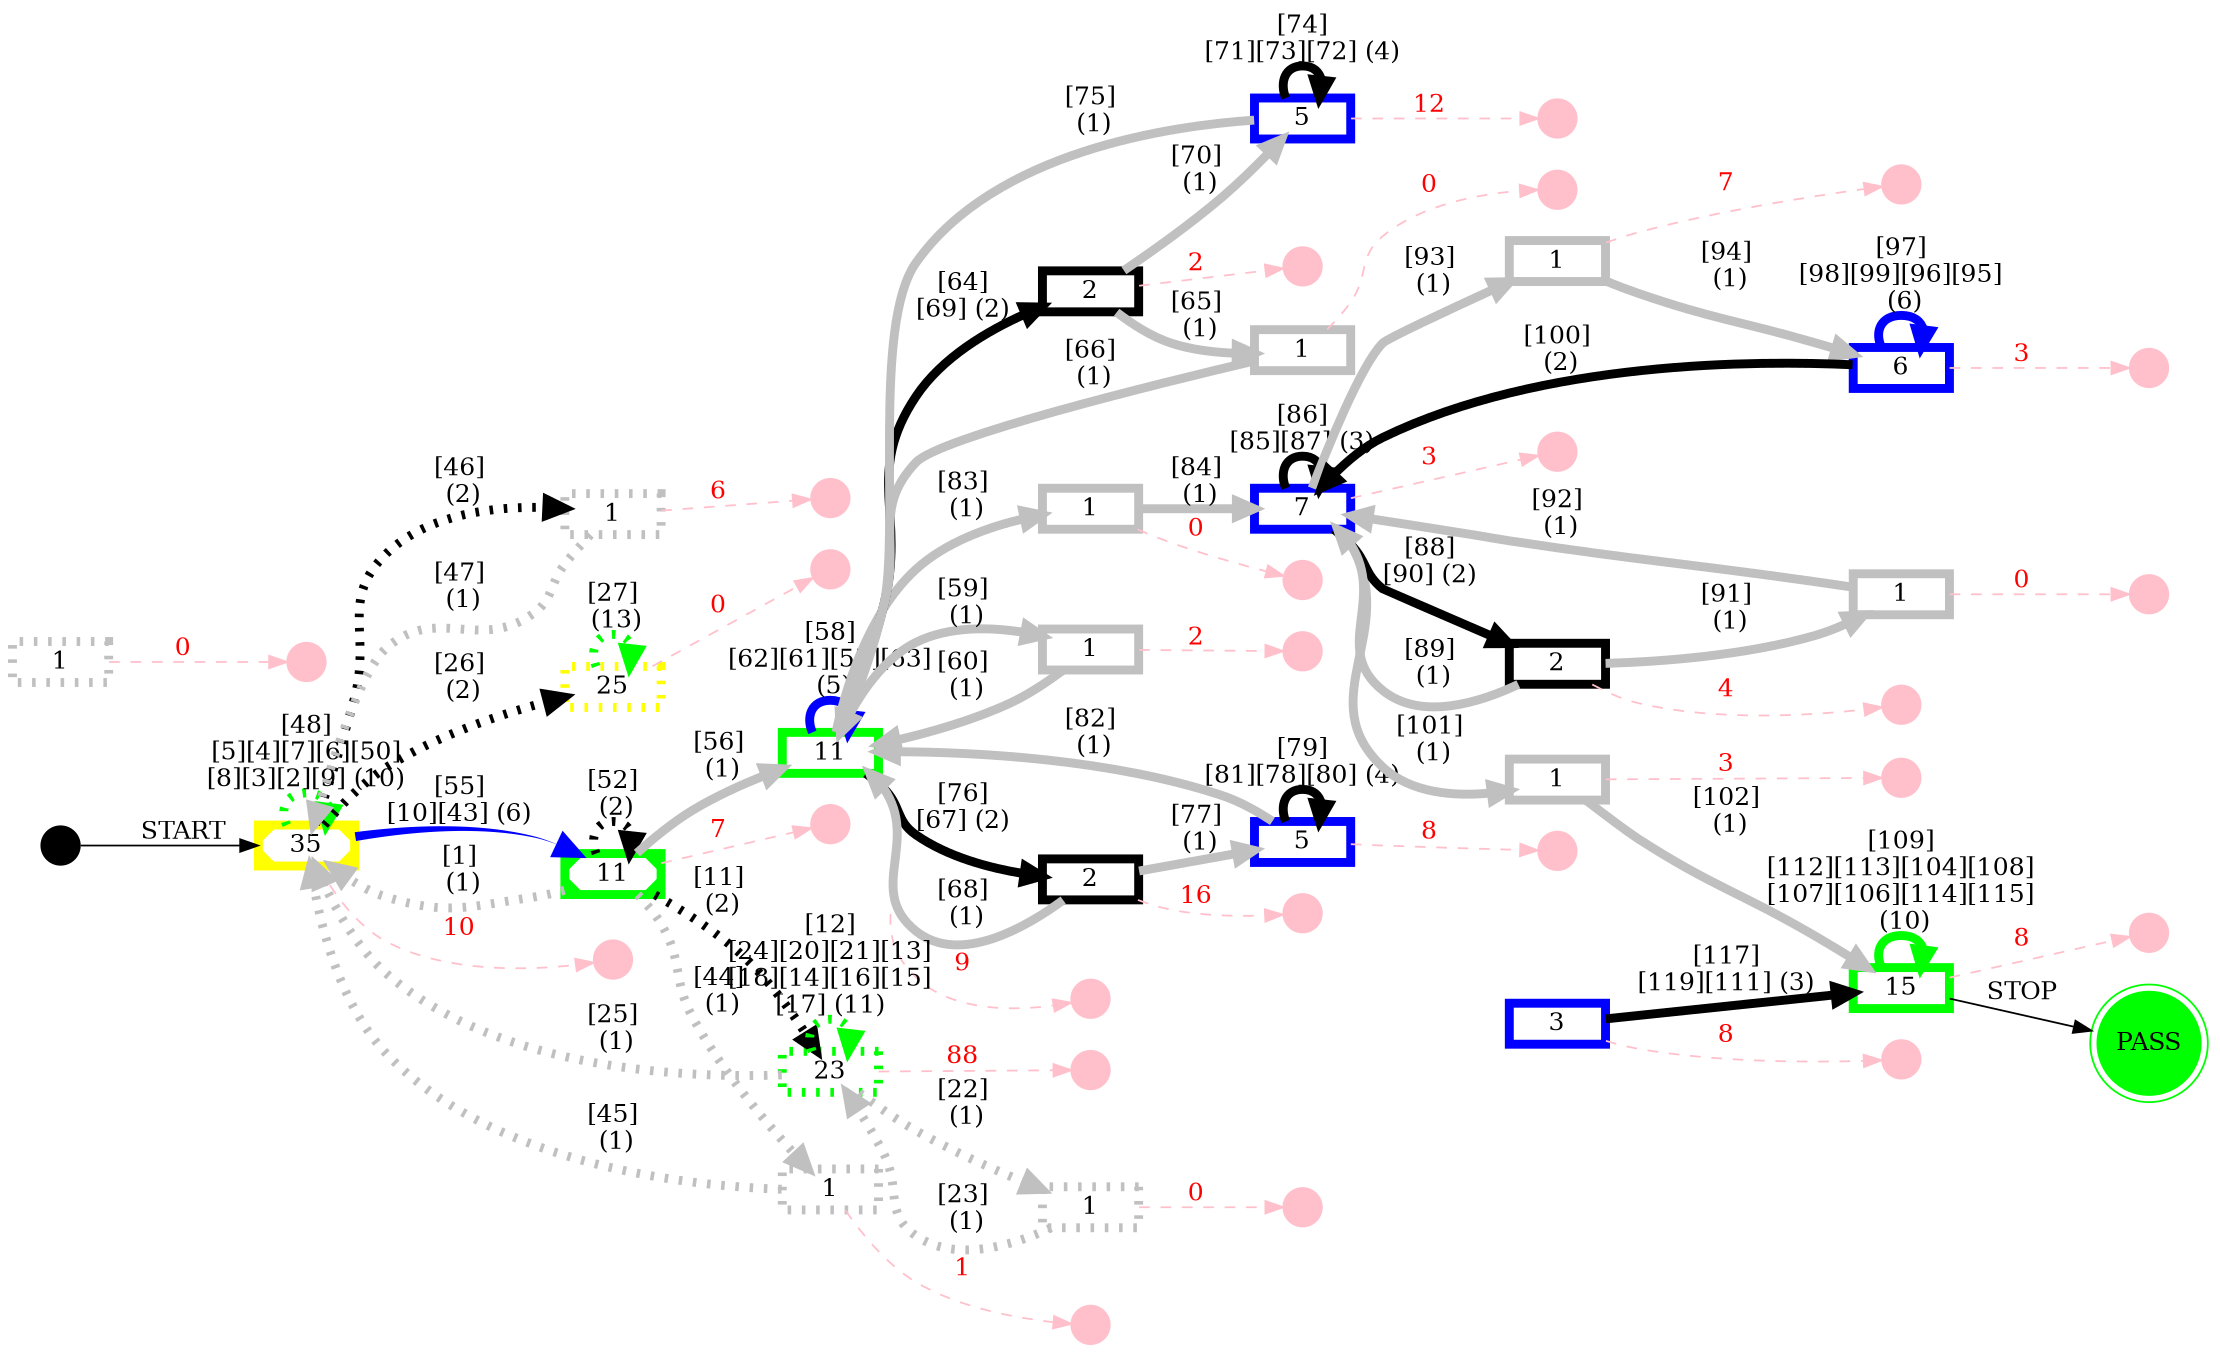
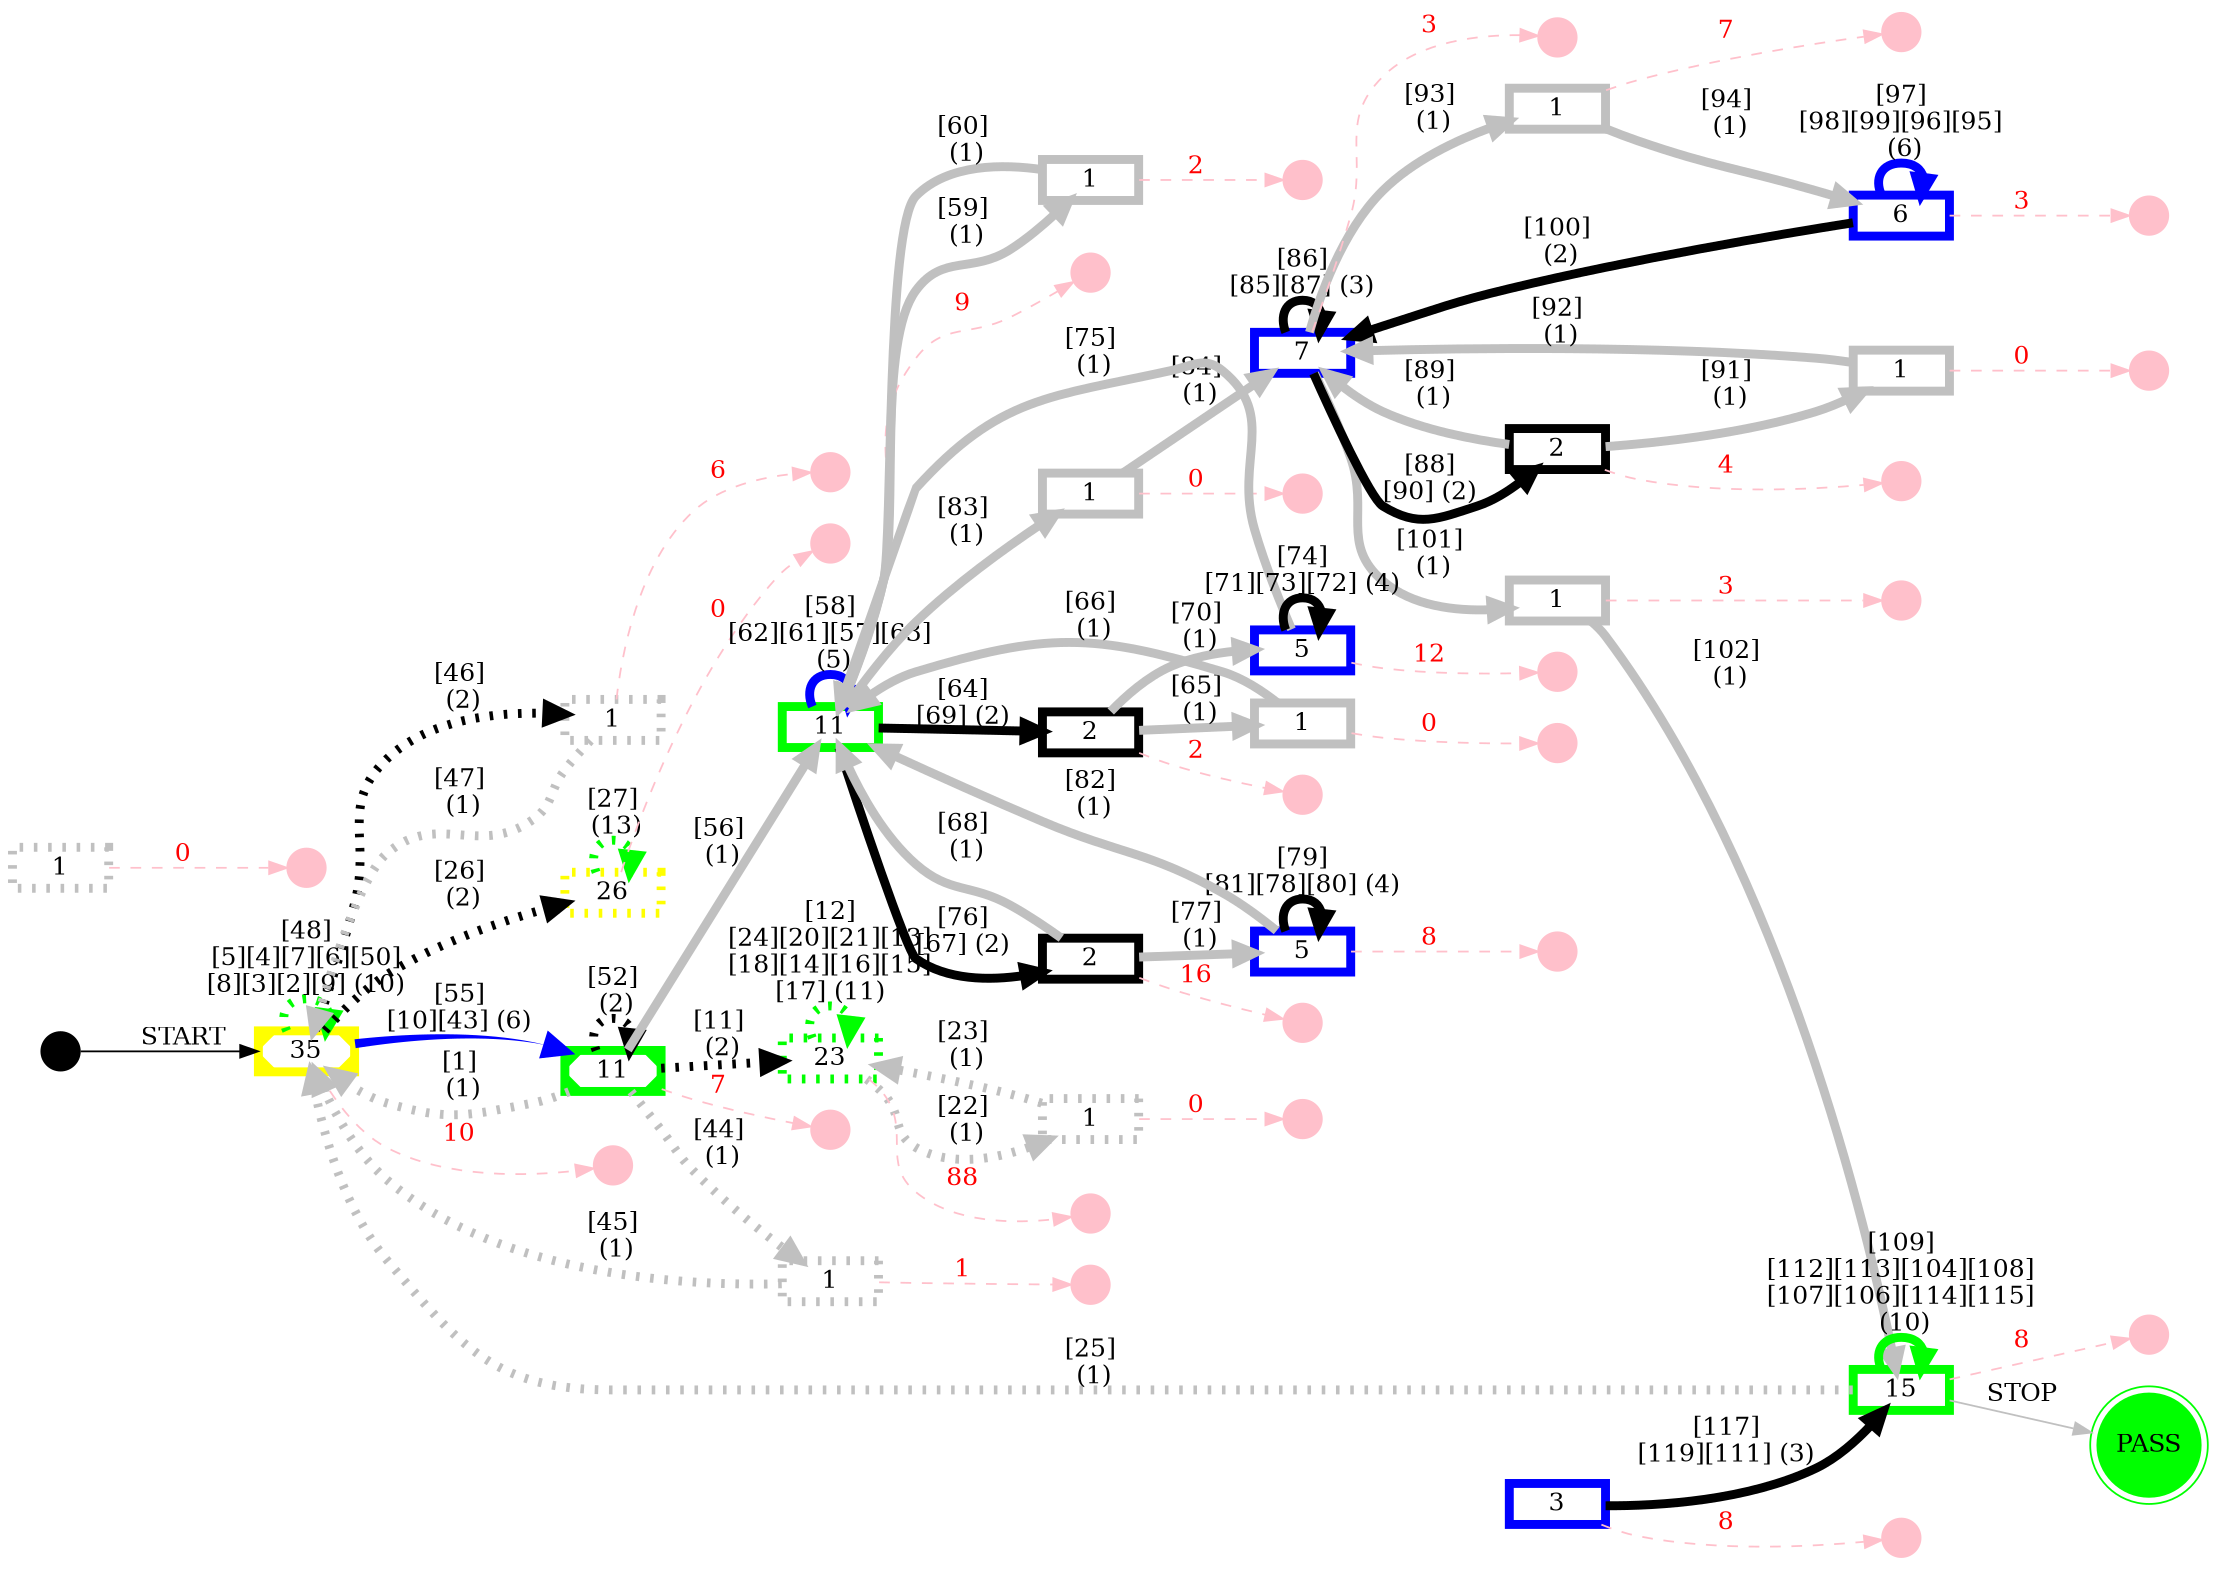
node "25": label "25" -> "26"
edge "15" -> "PASS": color black -> grey
edge "23" -> "35": now "15" -> "35"
